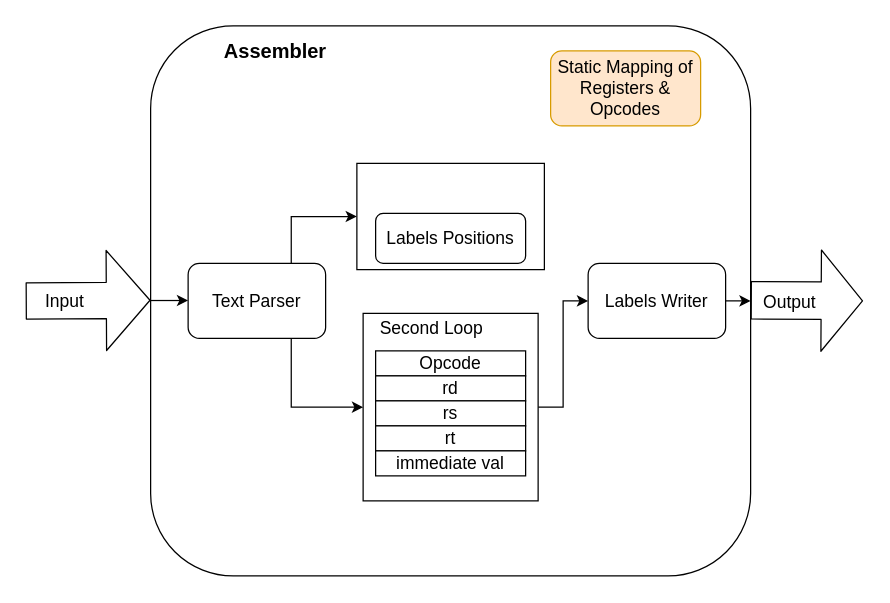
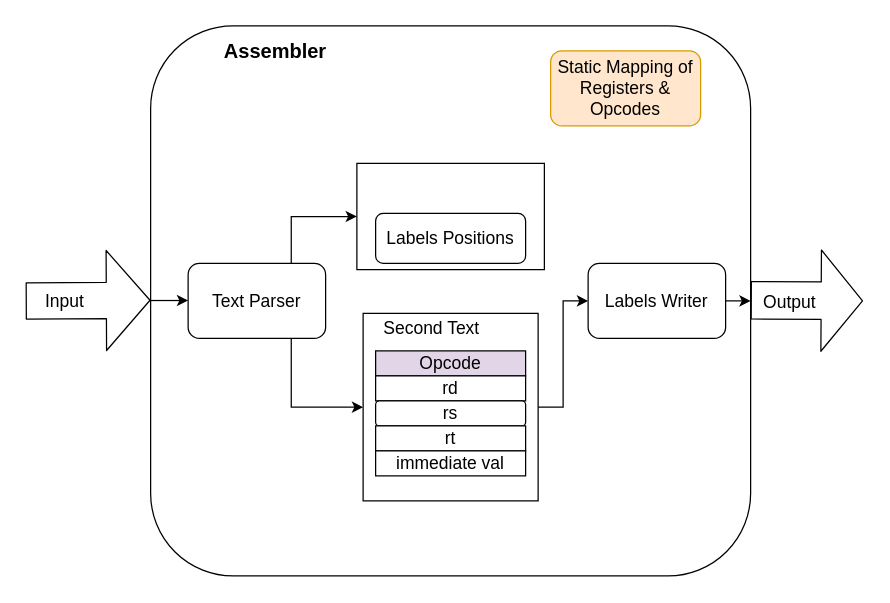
node "Second Loop": label "Second Loop" -> "Second Text"
node "Opcode": fillcolor #ffffff -> #e1d5e7
node "rs": shape rectangle -> rounded rectangle
